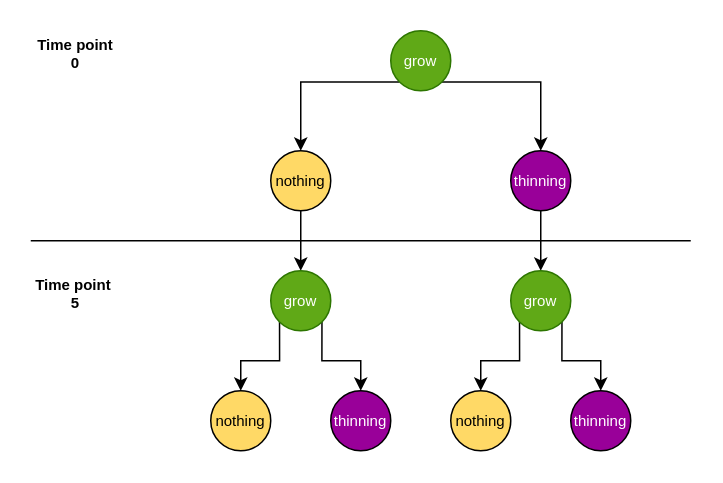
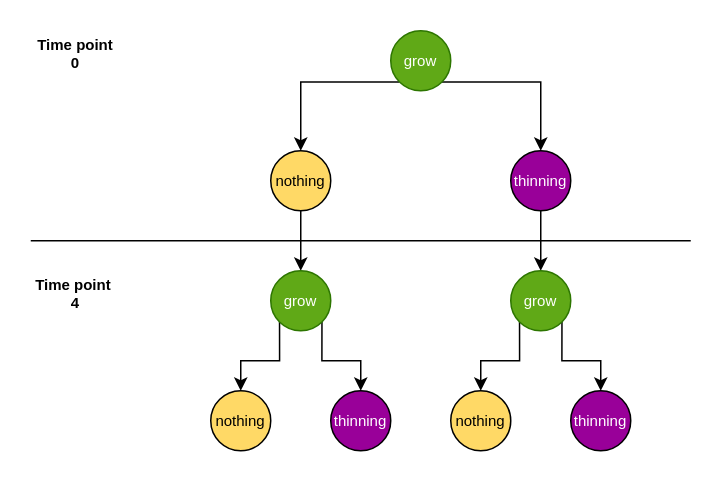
node "Time point 5": label "Time point 5" -> "Time point 4"
